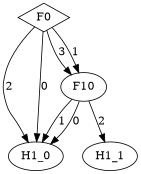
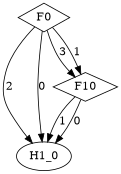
node "F10": shape ellipse -> diamond
node "H1_1": removed
